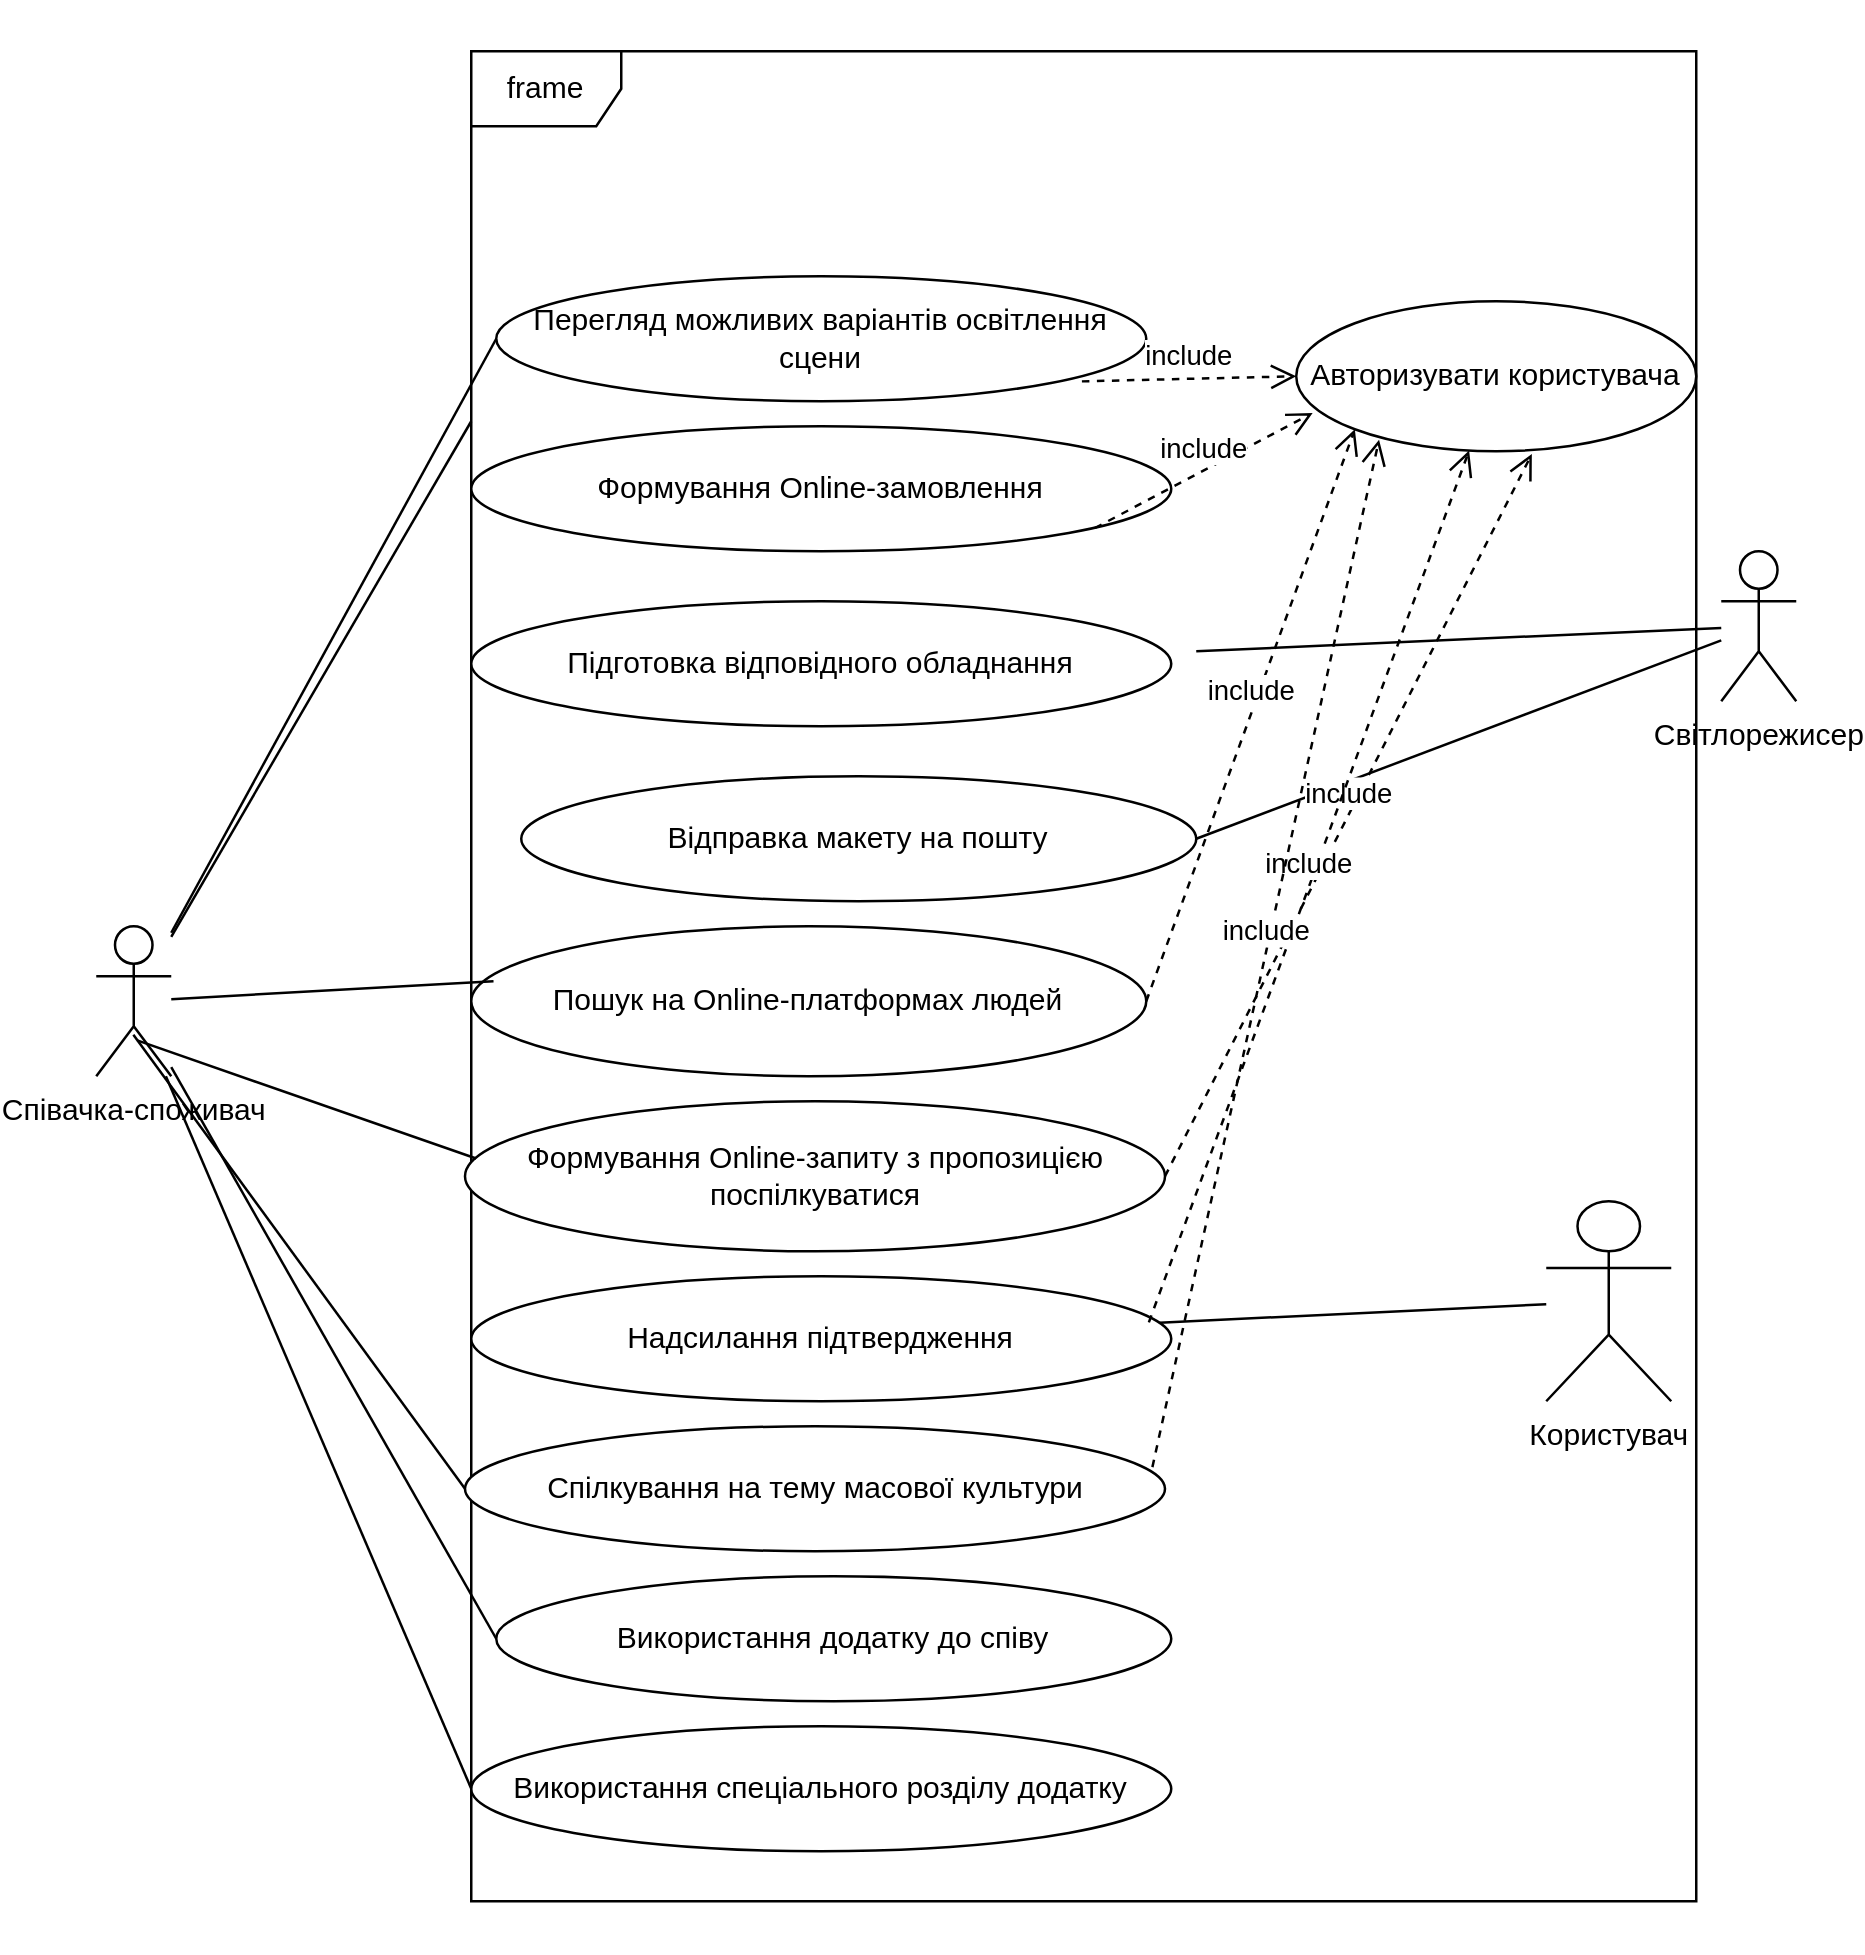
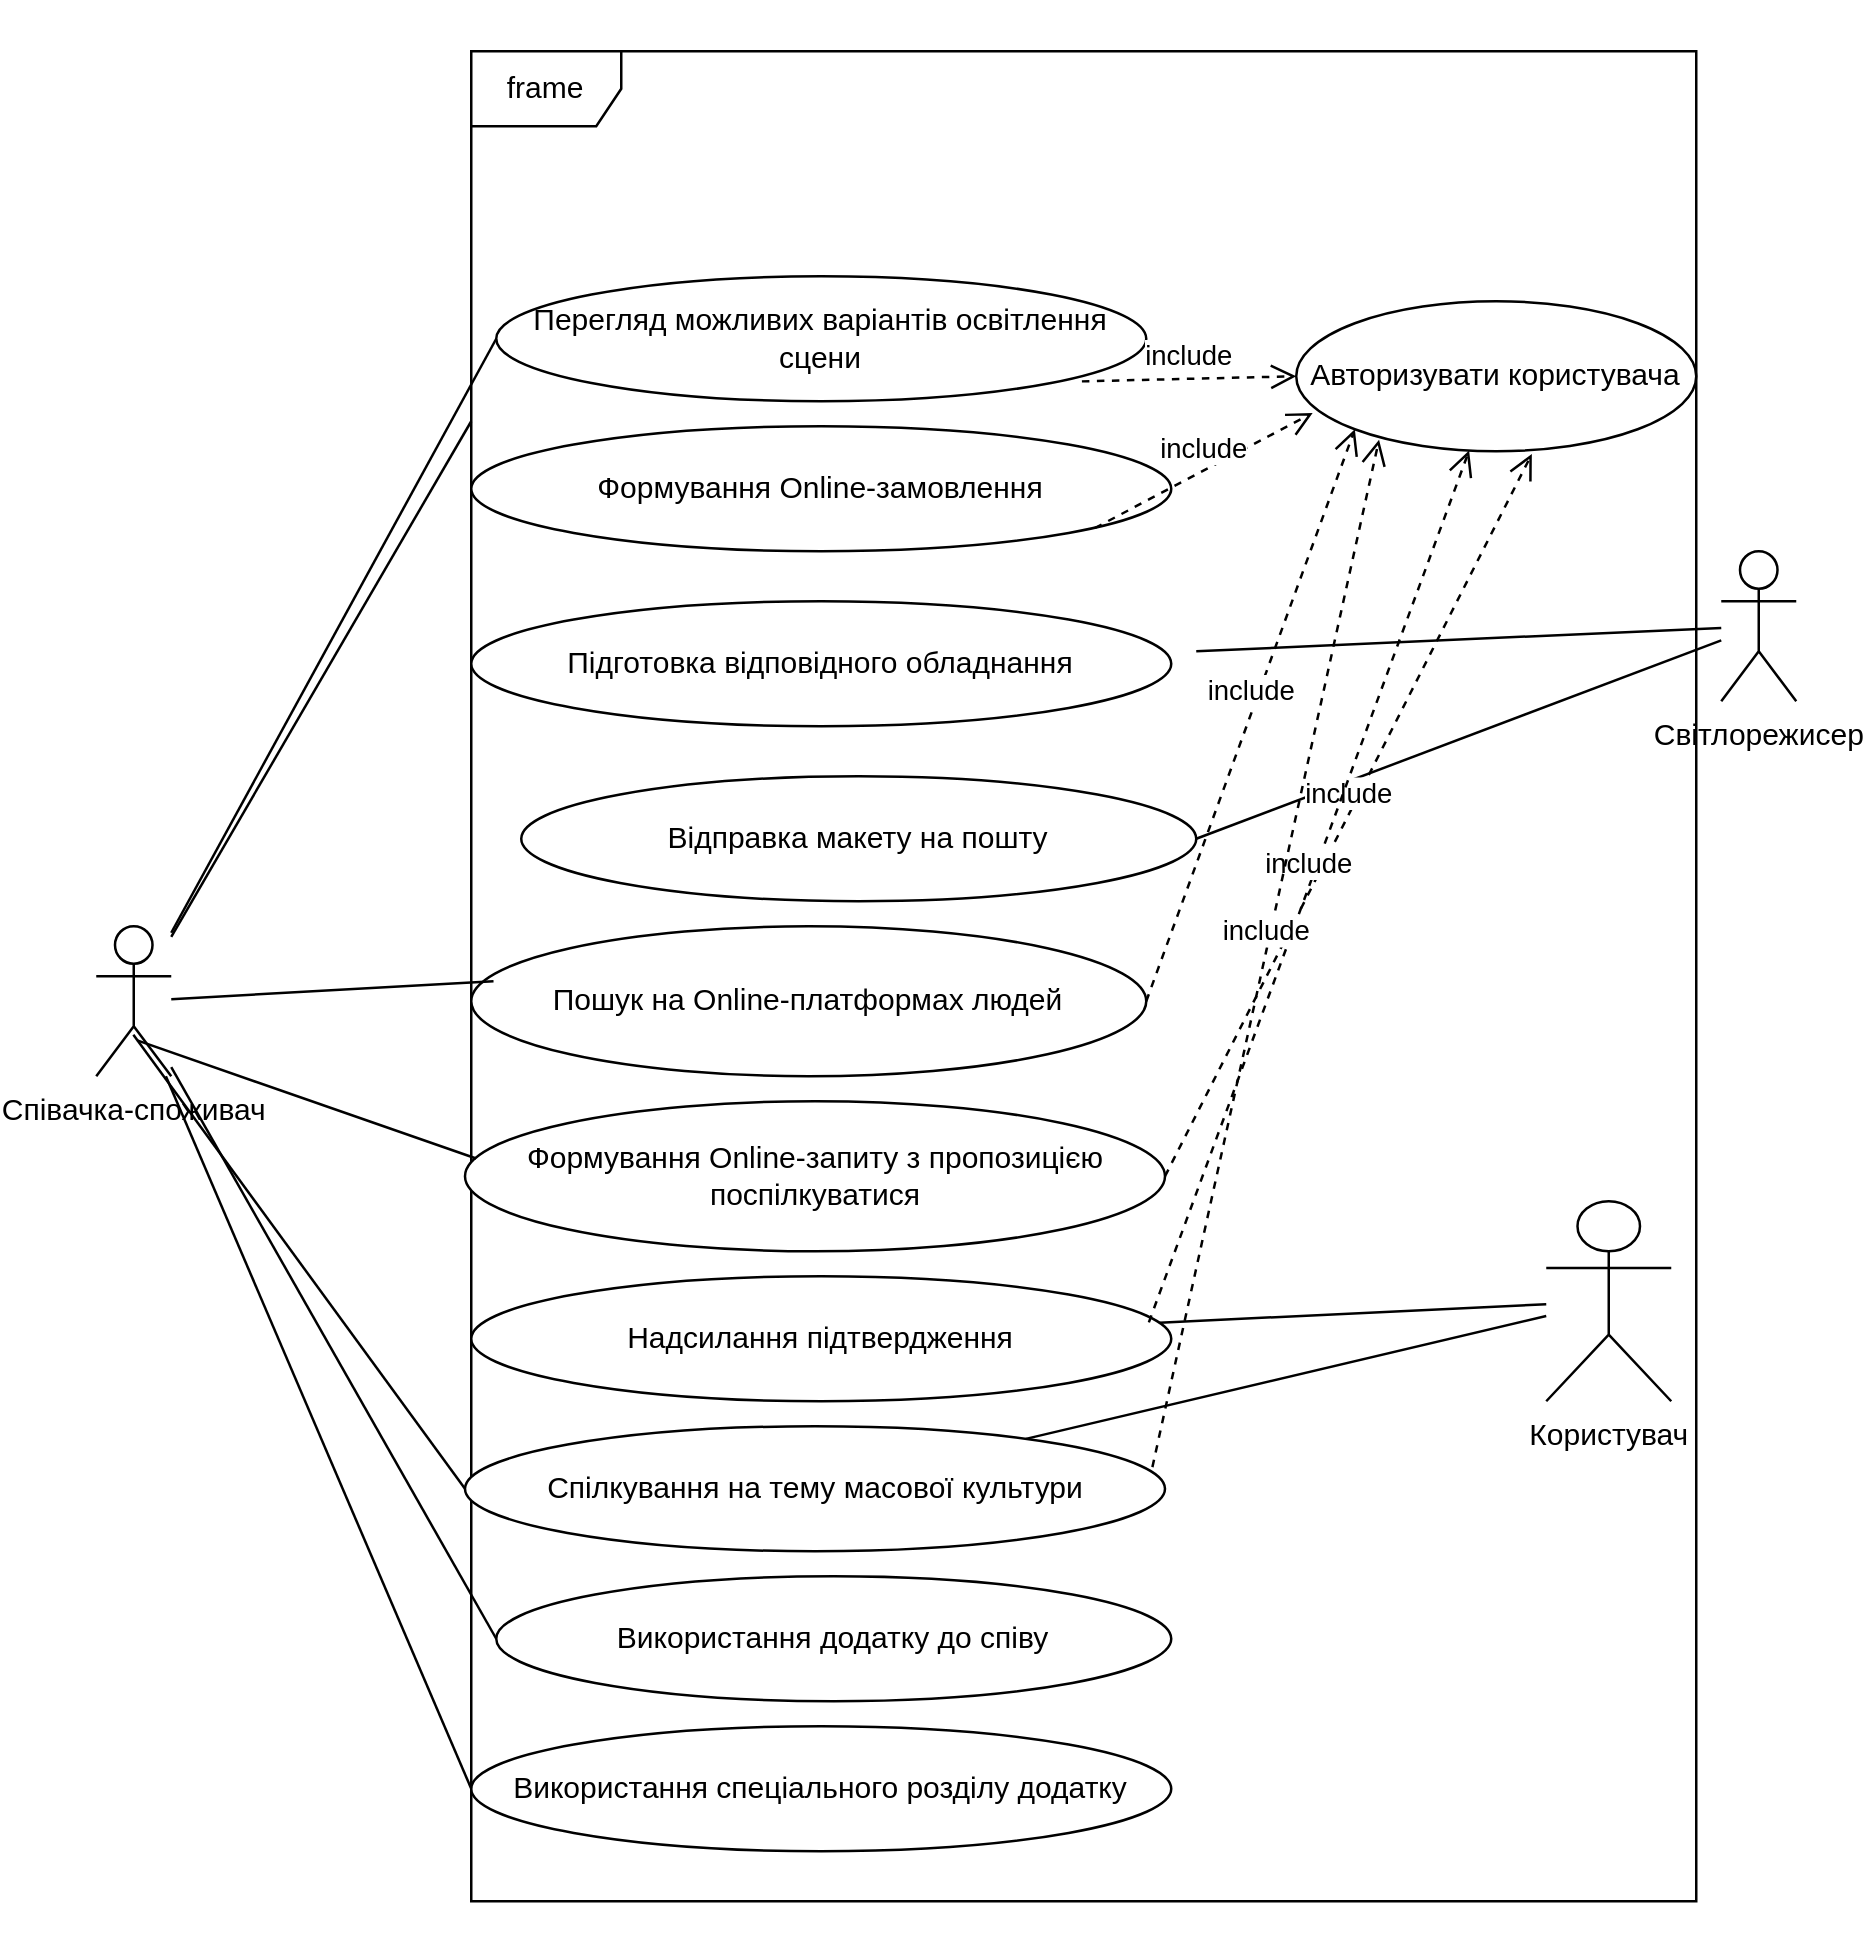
edge "Користувач" -- "Спілкування на тему масової культури": added
